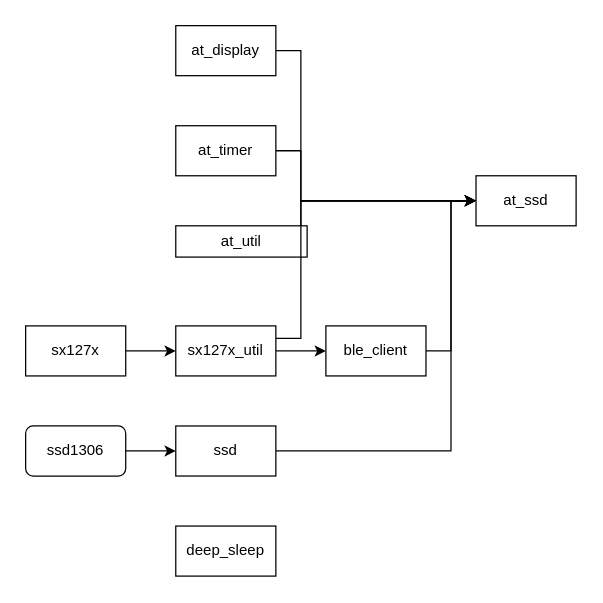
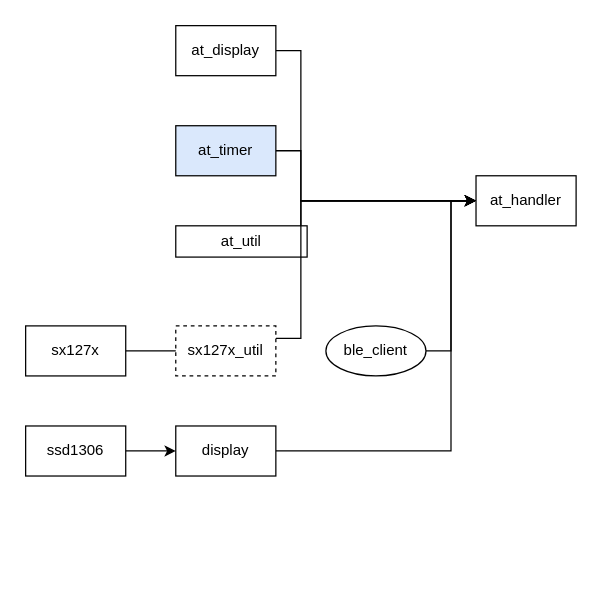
node "at_timer": fillcolor #ffffff -> #dae8fc
node "at_ssd": label "at_ssd" -> "at_handler"
edge "sx127x" -> "sx127x_util": arrowhead classic -> none
node "sx127x_util": style solid -> dashed
edge "sx127x_util" -> "ble_client": removed
node "ble_client": shape rectangle -> ellipse
node "ssd1306": shape rounded rectangle -> rectangle
node "ssd": label "ssd" -> "display"
node "deep_sleep": removed
